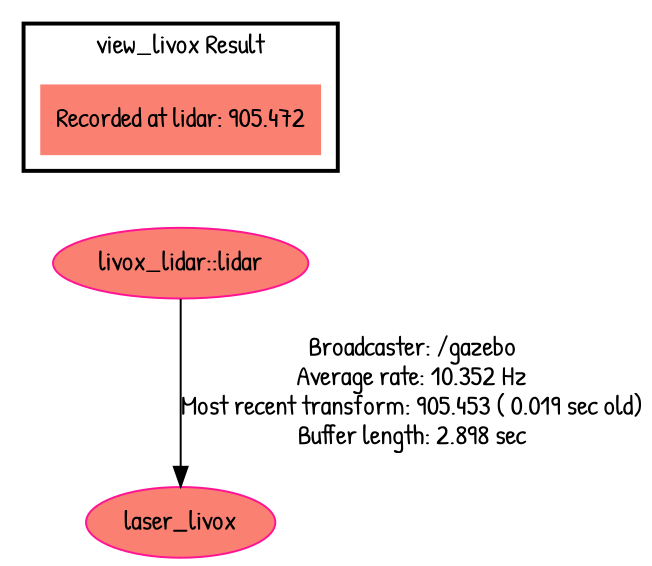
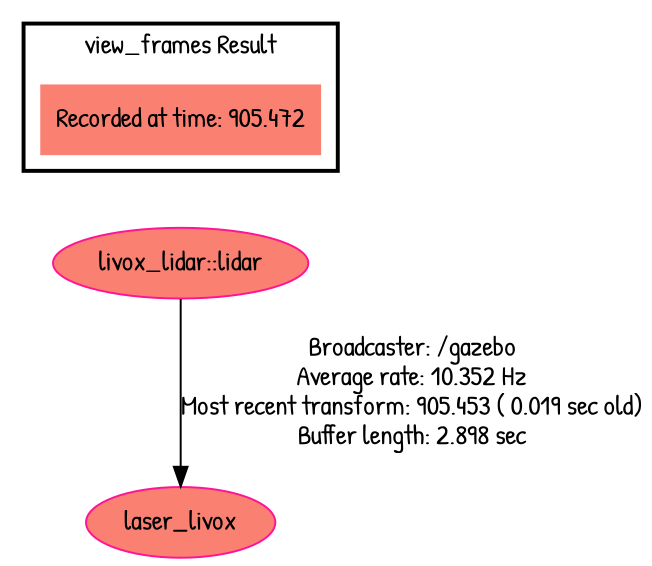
cluster "view_livox Result": label "view_livox Result" -> "view_frames Result"
node "Recorded at lidar: 905.472": label "Recorded at lidar: 905.472" -> "Recorded at time: 905.472"
